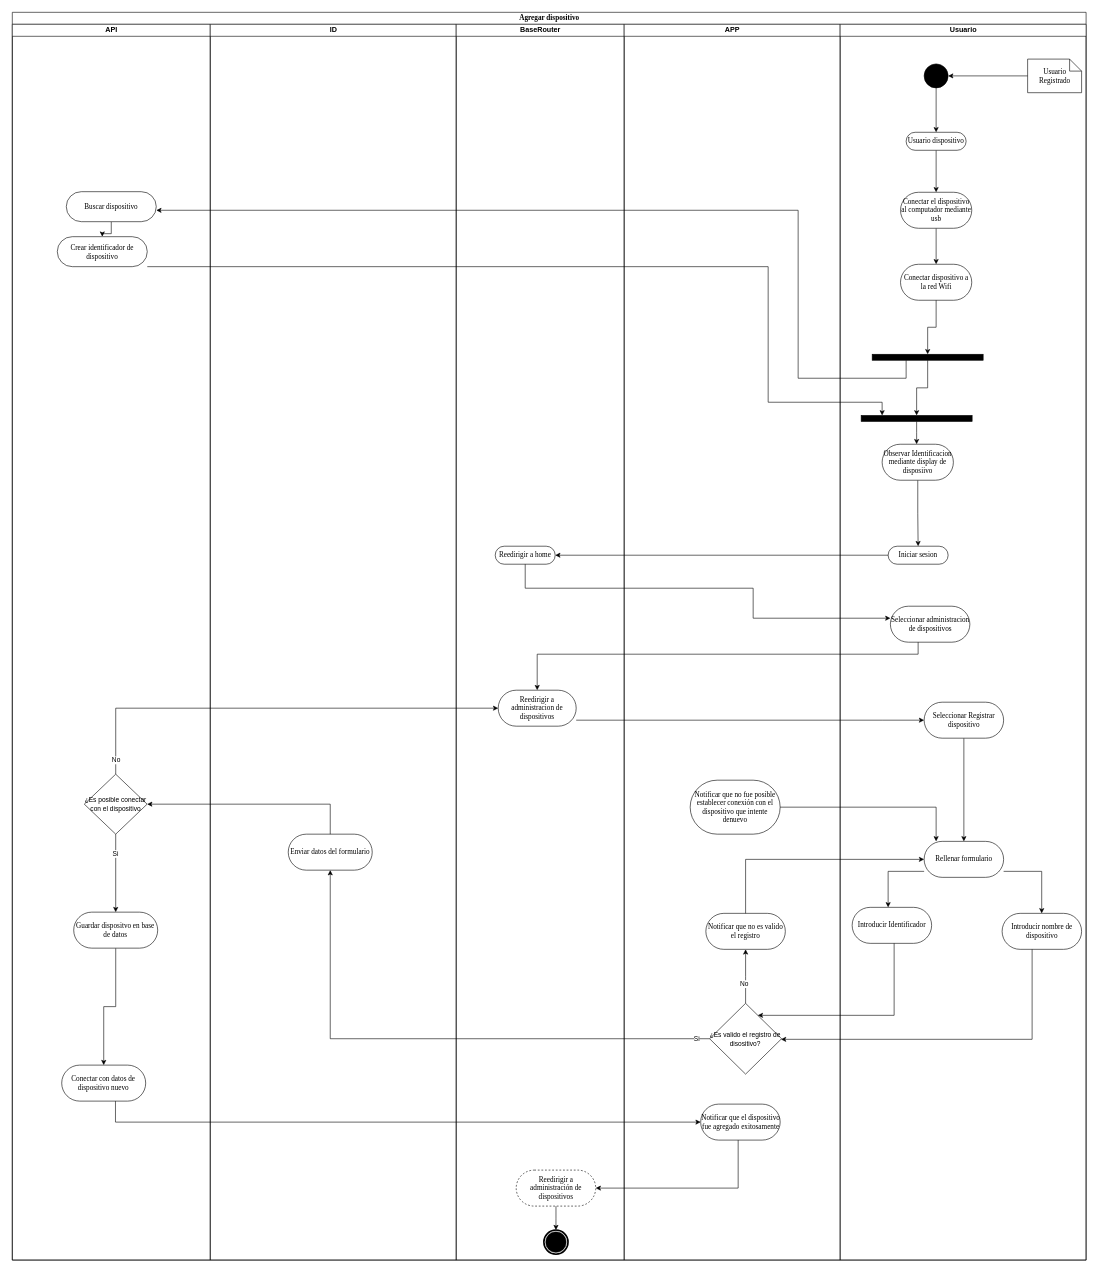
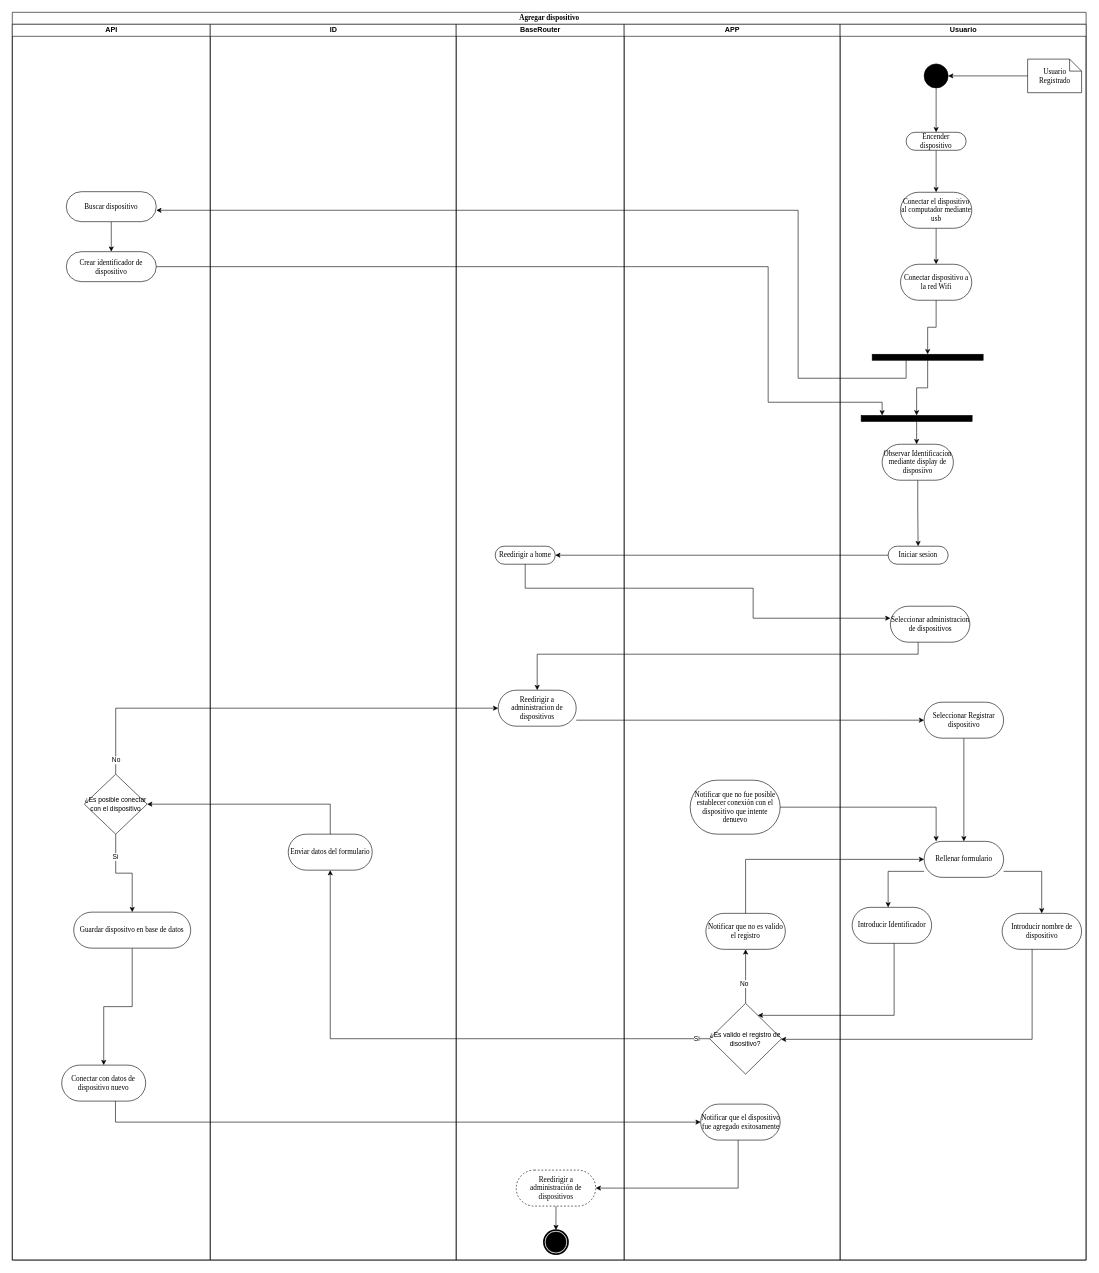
node "Usuario dispositivo": label "Usuario dispositivo" -> "Encender dispositivo"
node "Crear identificador de dispositivo": moved (102, 252) -> (111, 267)
node "Guardar dispositvo en base de datos": size 84x36 -> 117x36
